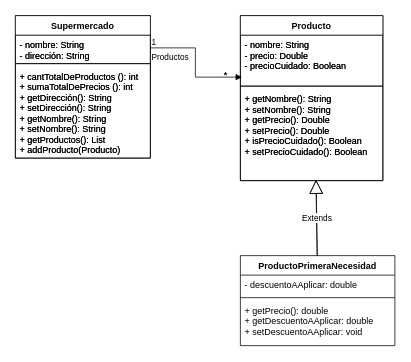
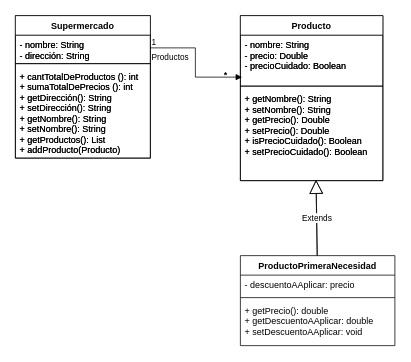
node "- descuentoAAplicar: double": label "- descuentoAAplicar: double" -> "- descuentoAAplicar: precio"
